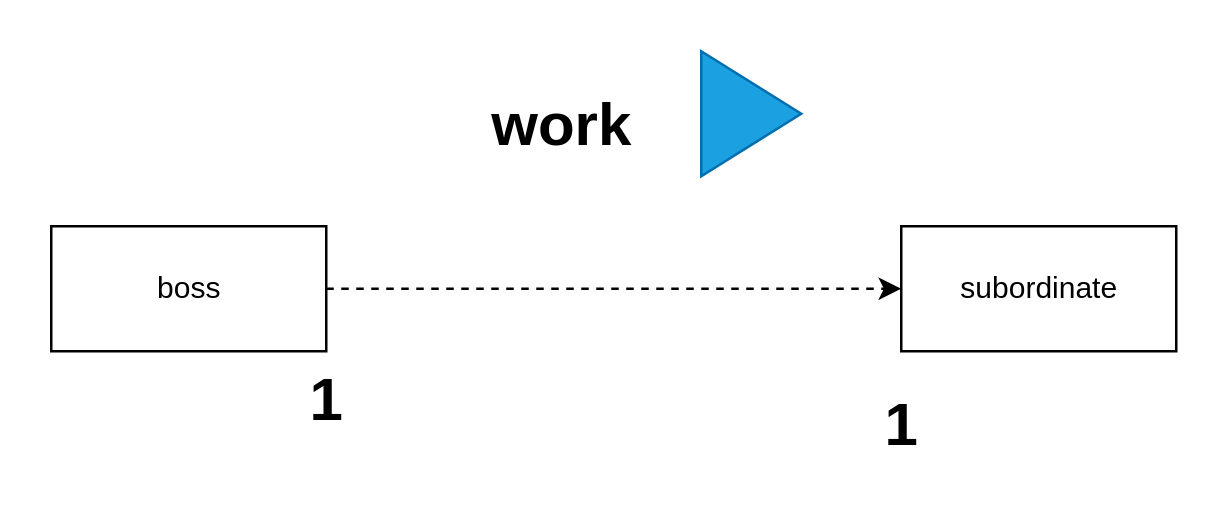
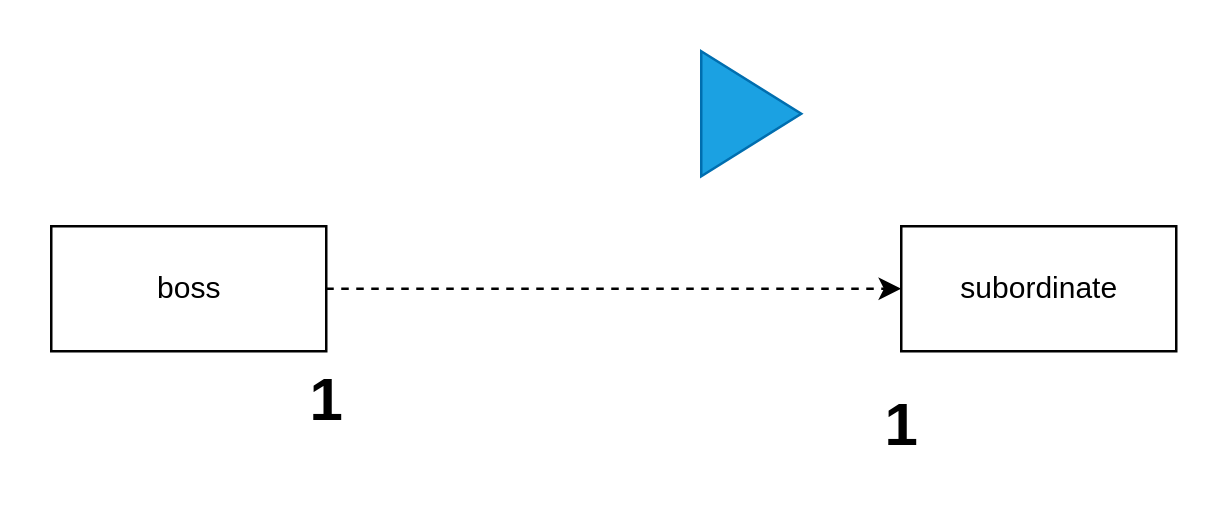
node "work": removed
